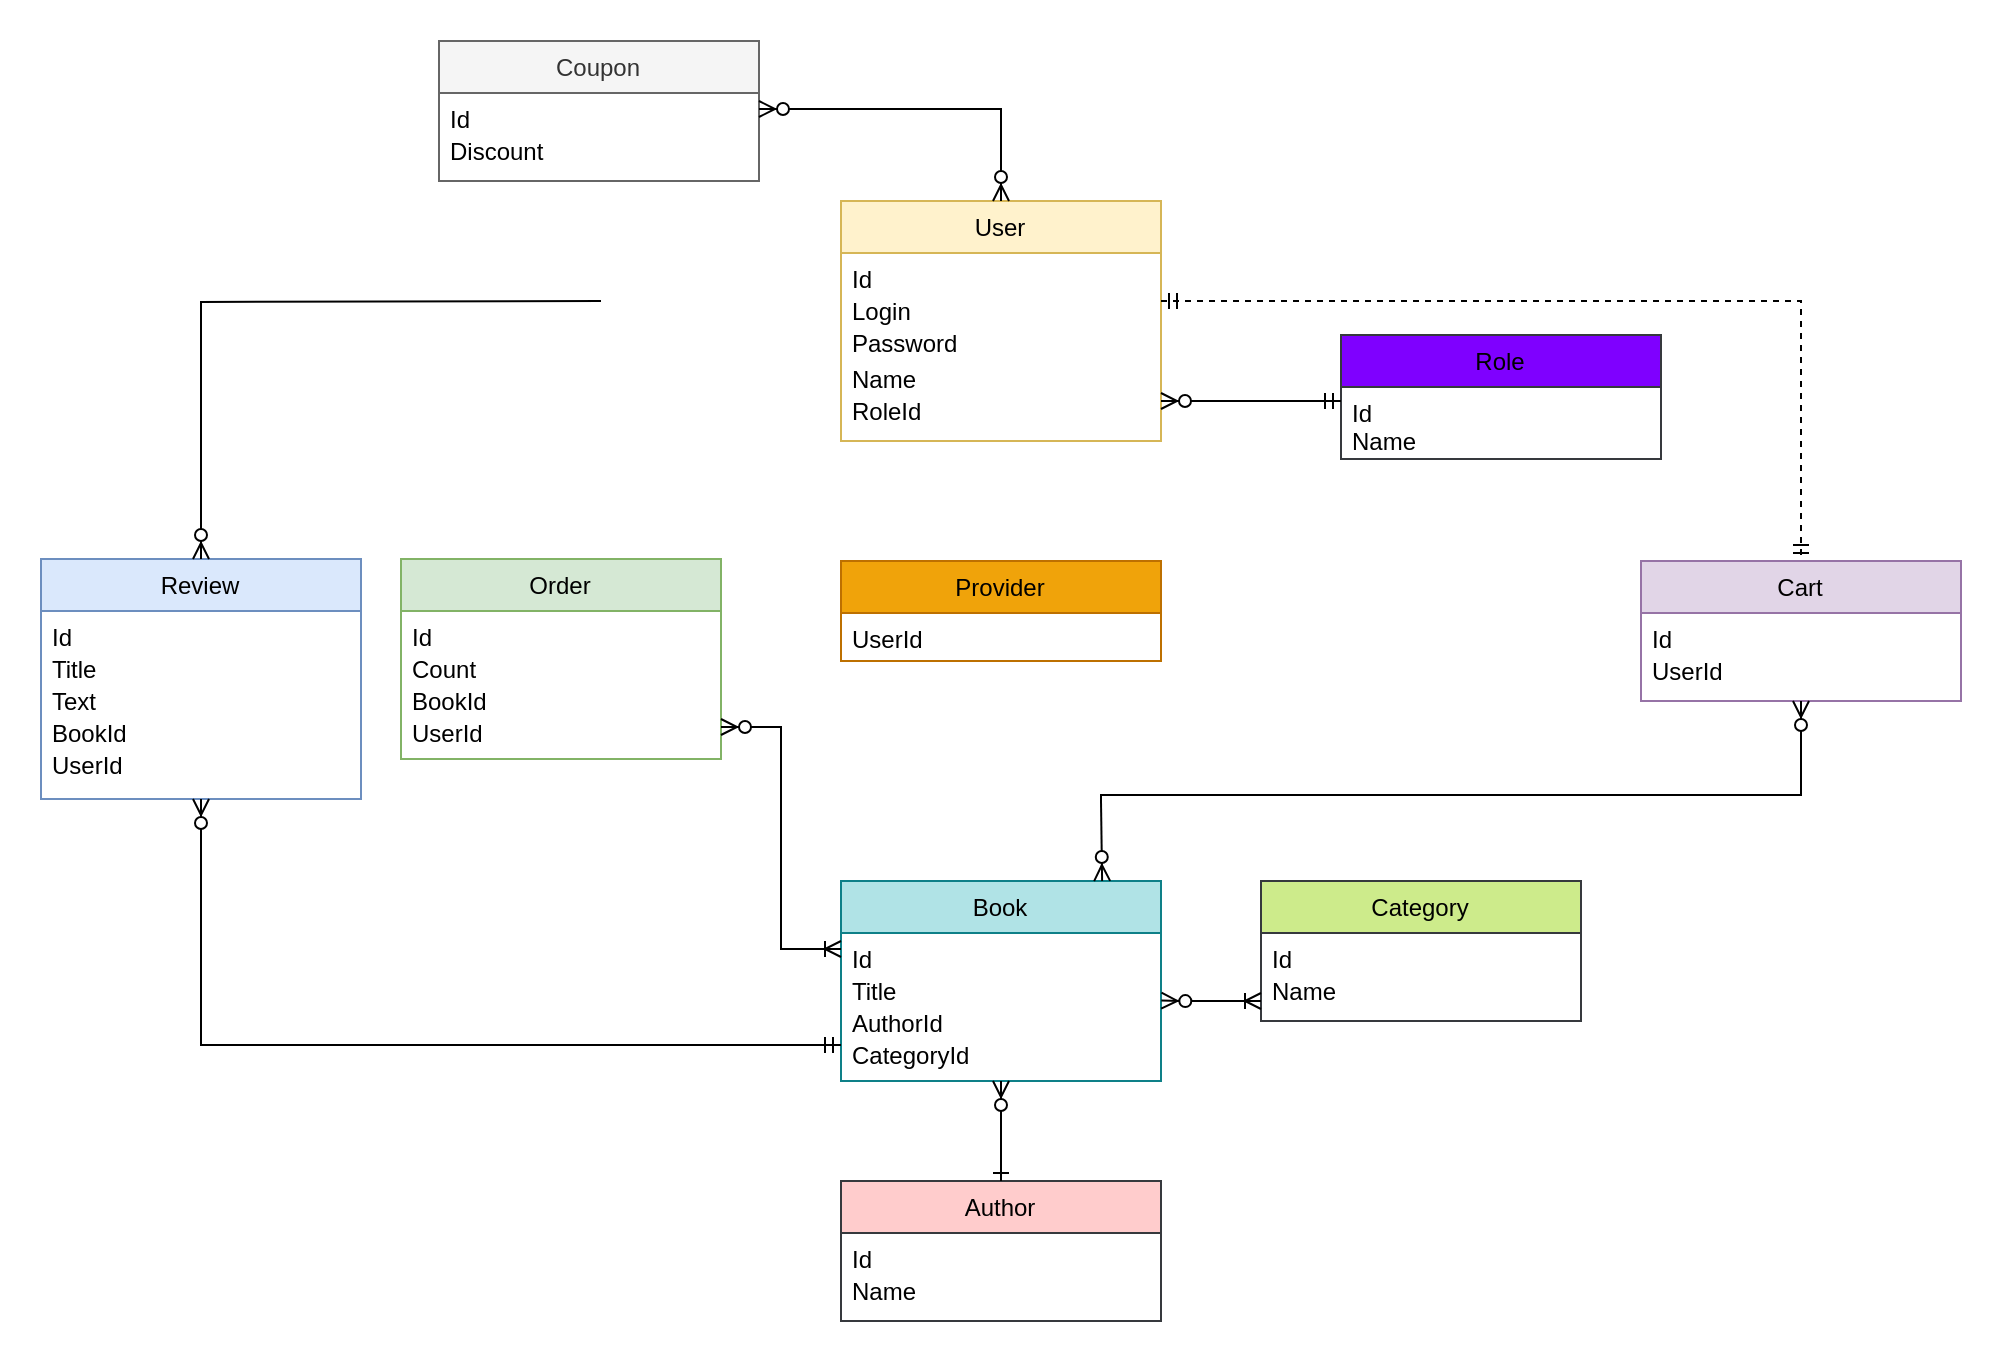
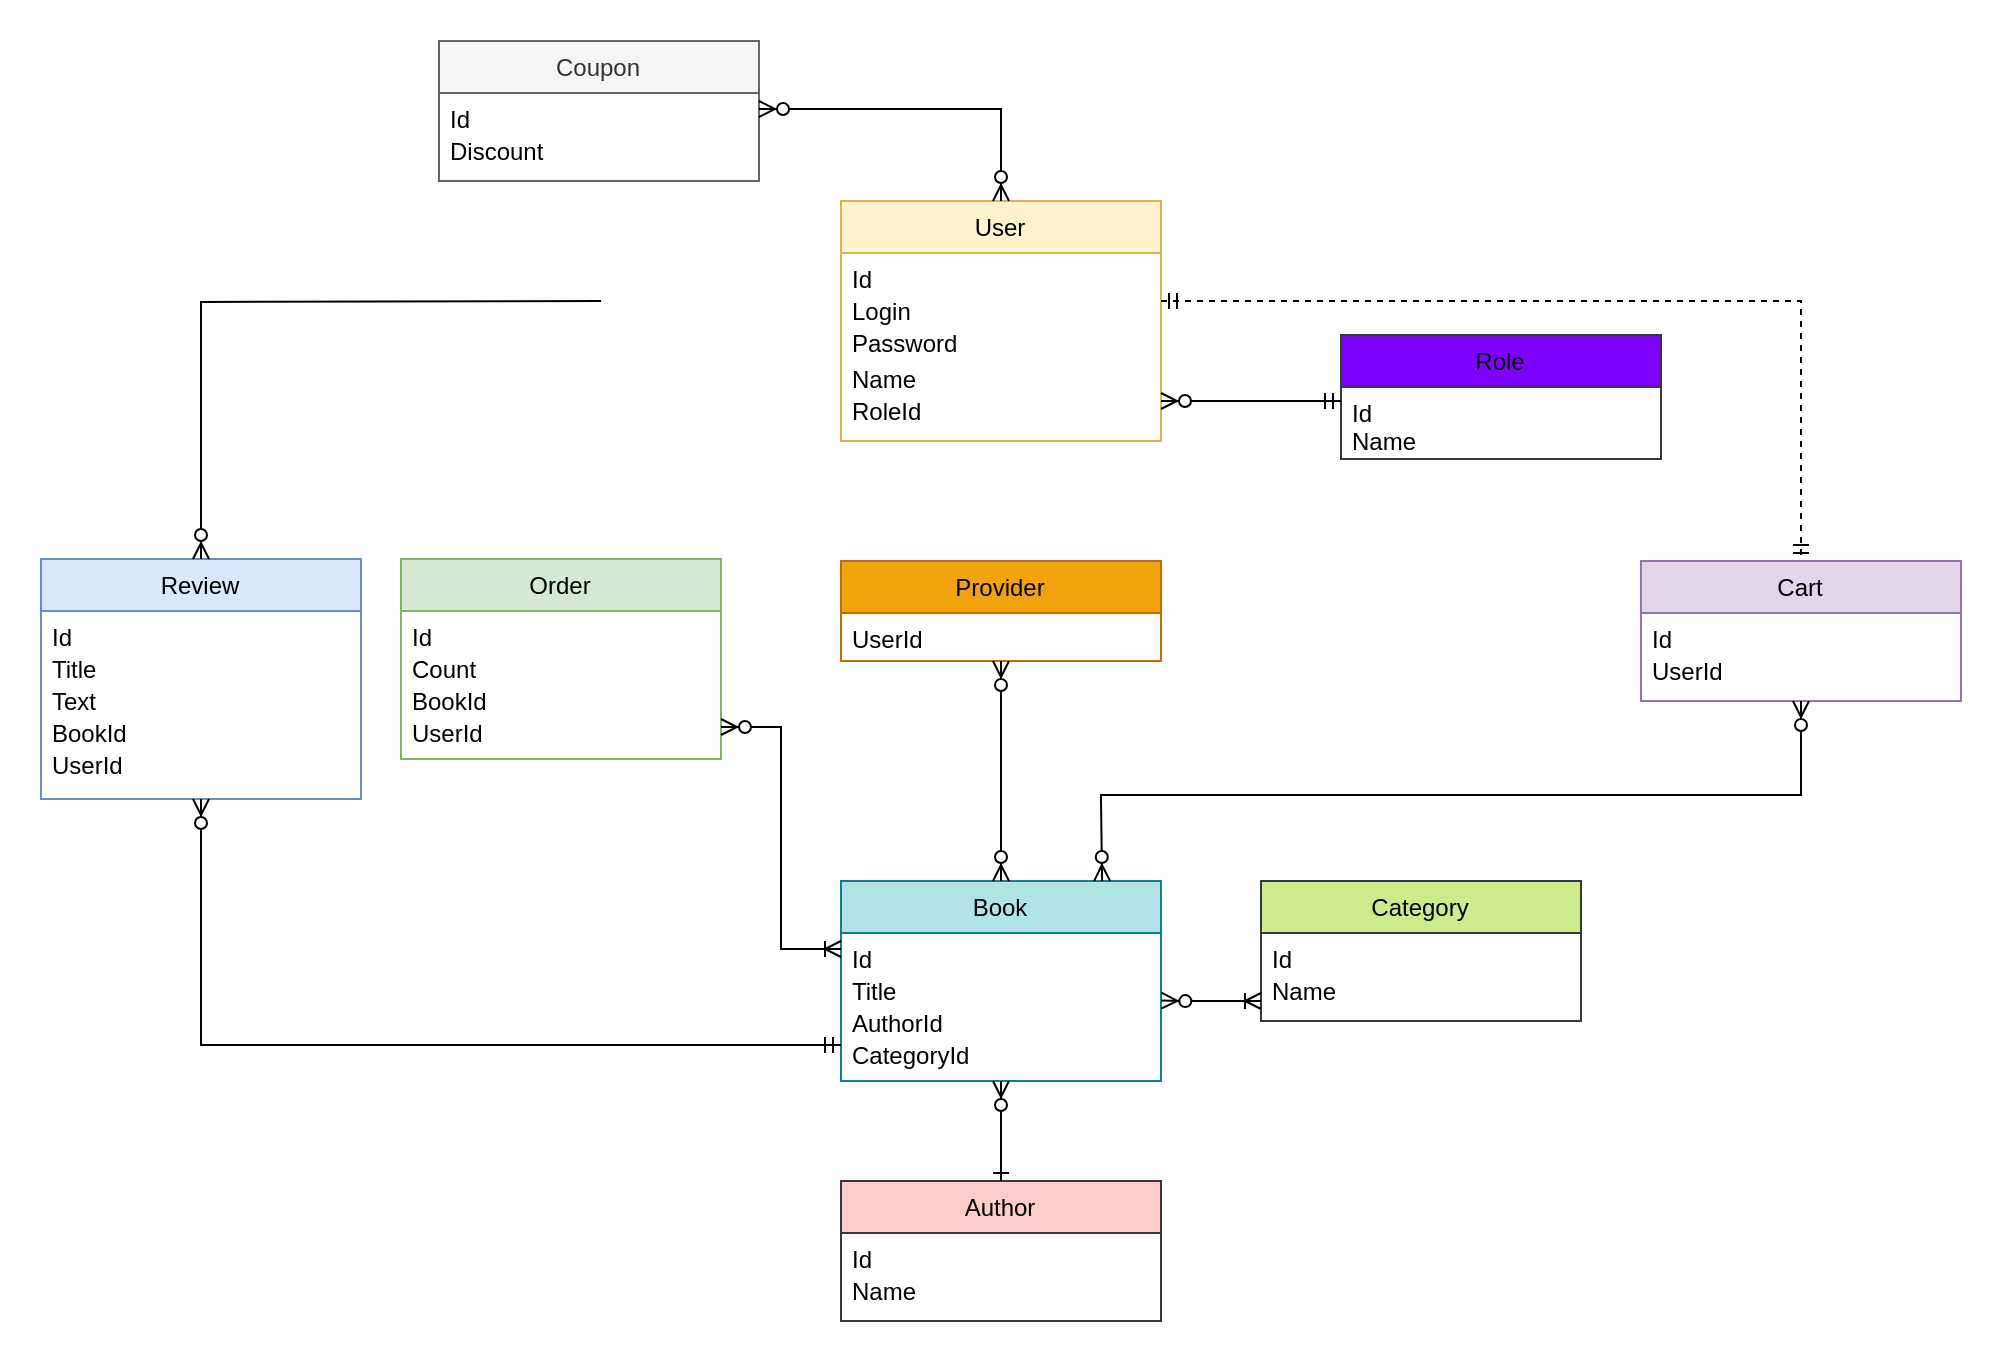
edge "Provider" -- "Book": added
